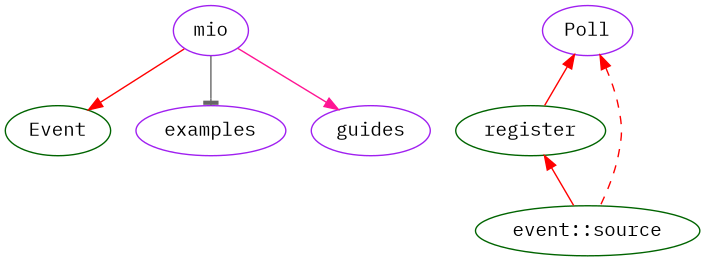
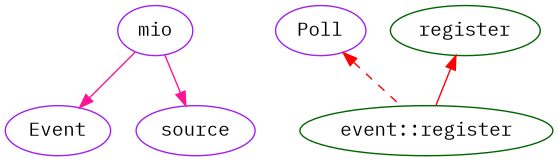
edge "mio" -> "Event": color red -> deeppink
edge "register" -> "Poll": removed
node "Event": color darkgreen -> purple
node "examples": removed
node "guides": label "guides" -> "source"
node "event::source": label "event::source" -> "event::register"
